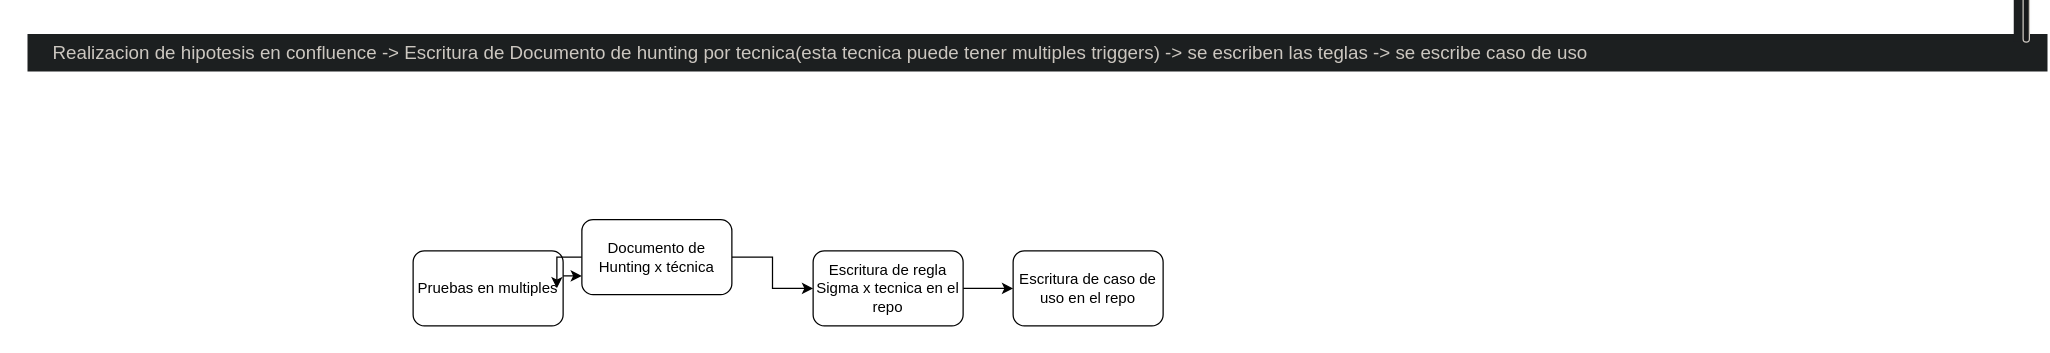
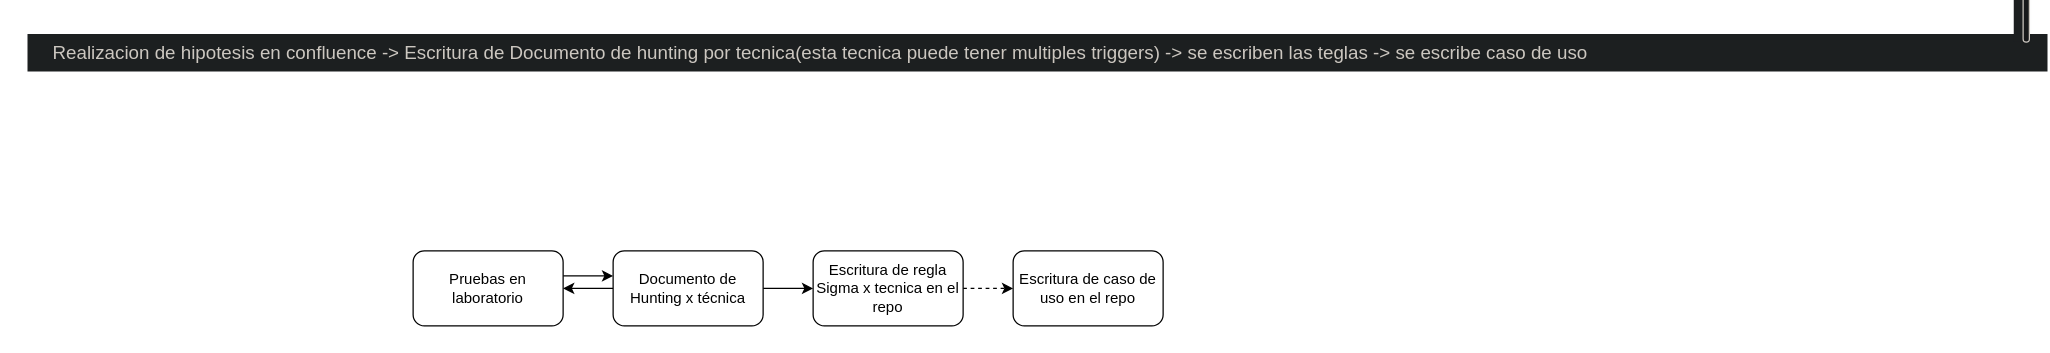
node "Documento de Hunting x técnica": moved (657, 257) -> (688, 288)
node "Pruebas en multiples": label "Pruebas en multiples" -> "Pruebas en laboratorio"
edge "Escritura de regla Sigma x tecnica en el repo" -> "Escritura de caso de uso en el repo": style solid -> dashed
